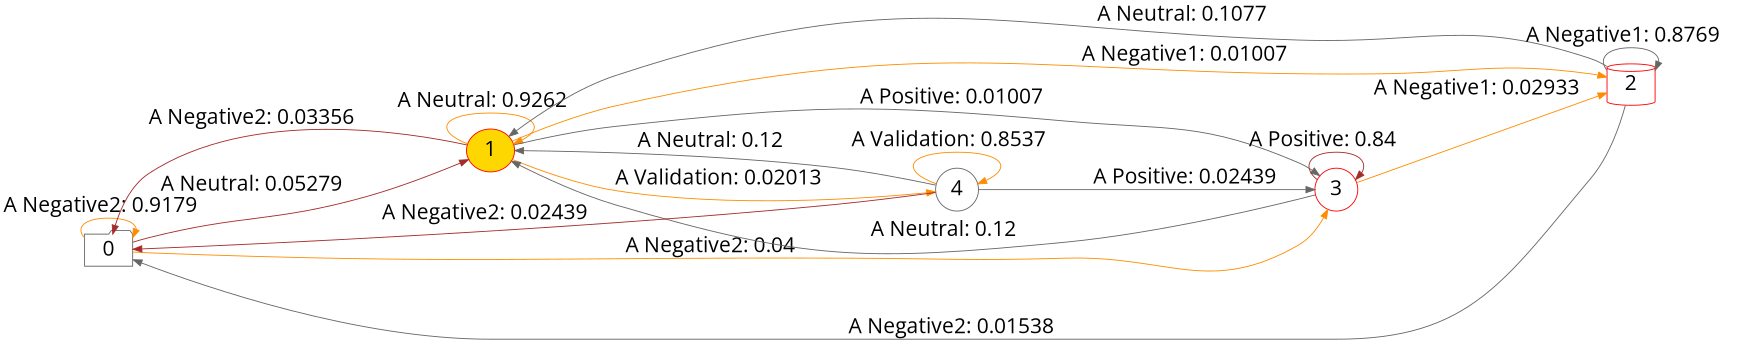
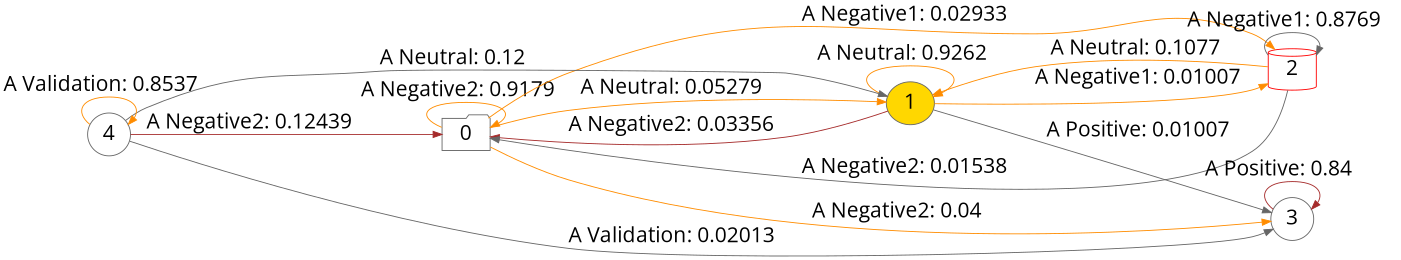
edge "2" -> "1": color gray40 -> darkorange
edge "3" -> "2": now "0" -> "2"
node "1": color red -> gray40
edge "4" -> "3": label "A Positive: 0.02439  " -> "A Validation: 0.02013  "
node "3": color red -> gray40
edge "1" -> "4": removed, label "A Validation: 0.02013"
edge "0" -> "1": color brown -> darkorange
edge "4" -> "0": label "A Negative2: 0.02439  " -> "A Negative2: 0.12439  "
edge "3" -> "1": removed, label "A Neutral: 0.12"
